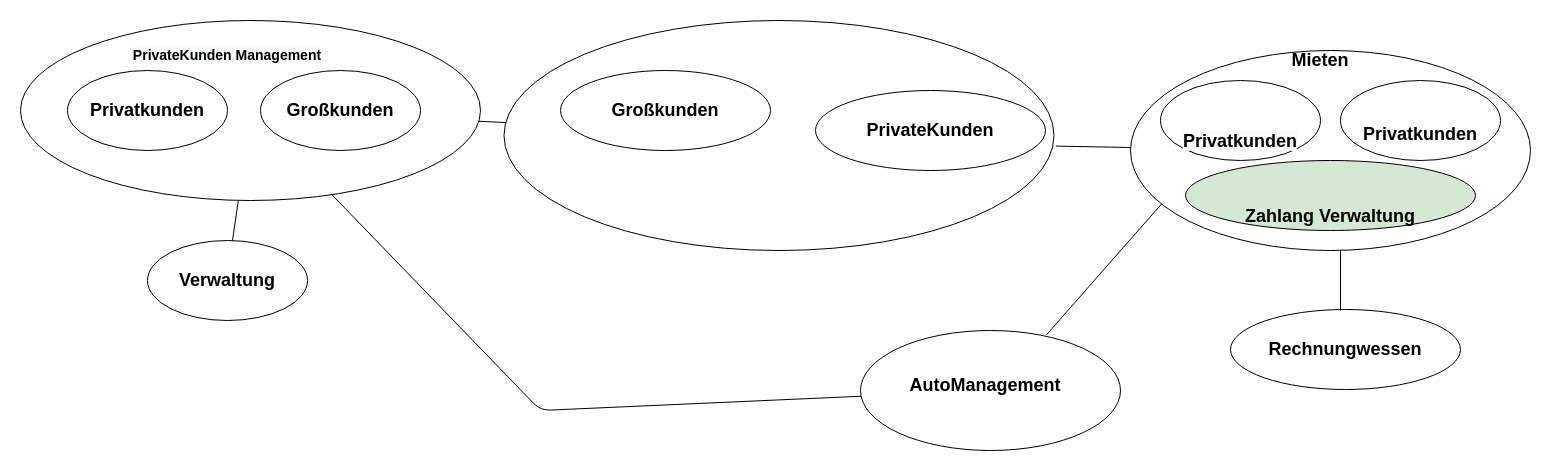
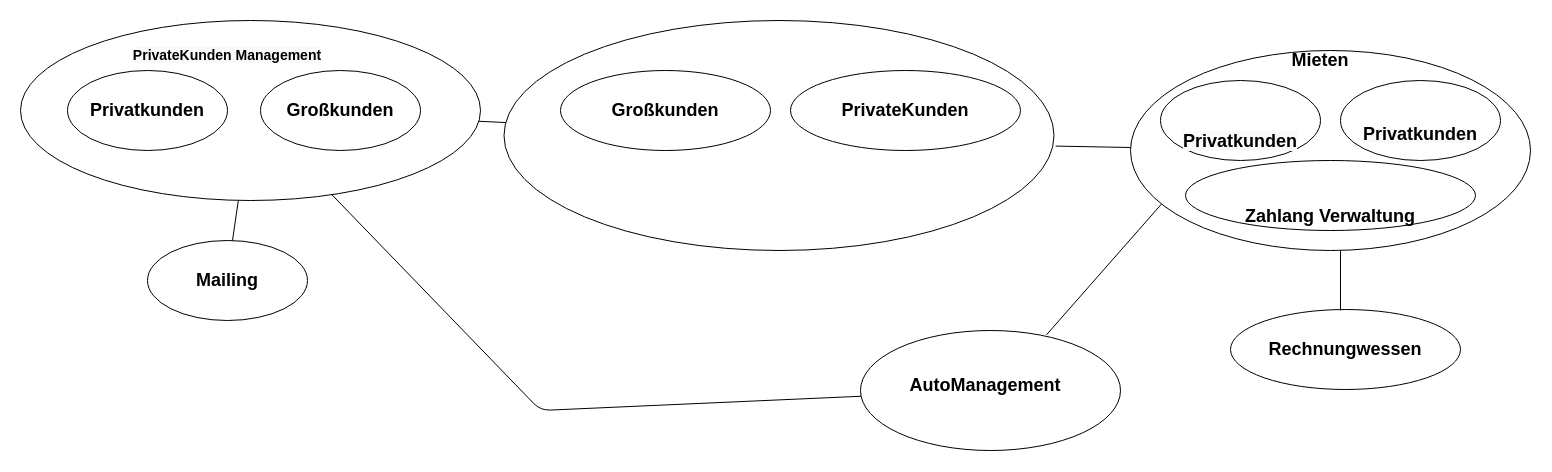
node "PrivateKunden": moved (931, 131) -> (906, 111)
node "Zahlang Verwaltung": fillcolor #d5e8d4 -> #ffffff
node "Verwaltung": label "Verwaltung" -> "Mailing"
